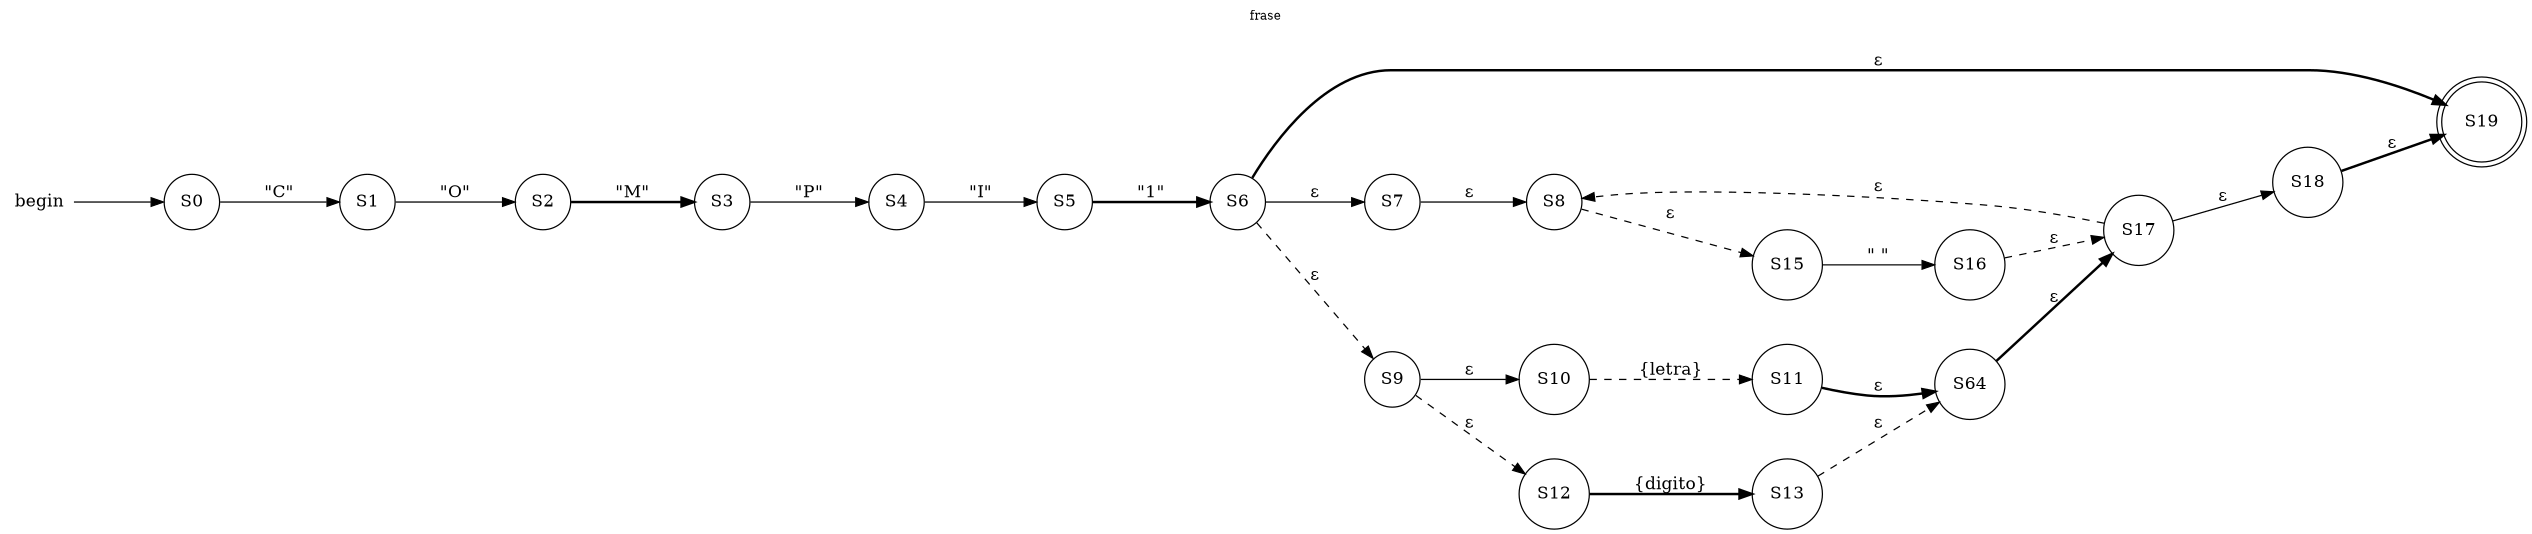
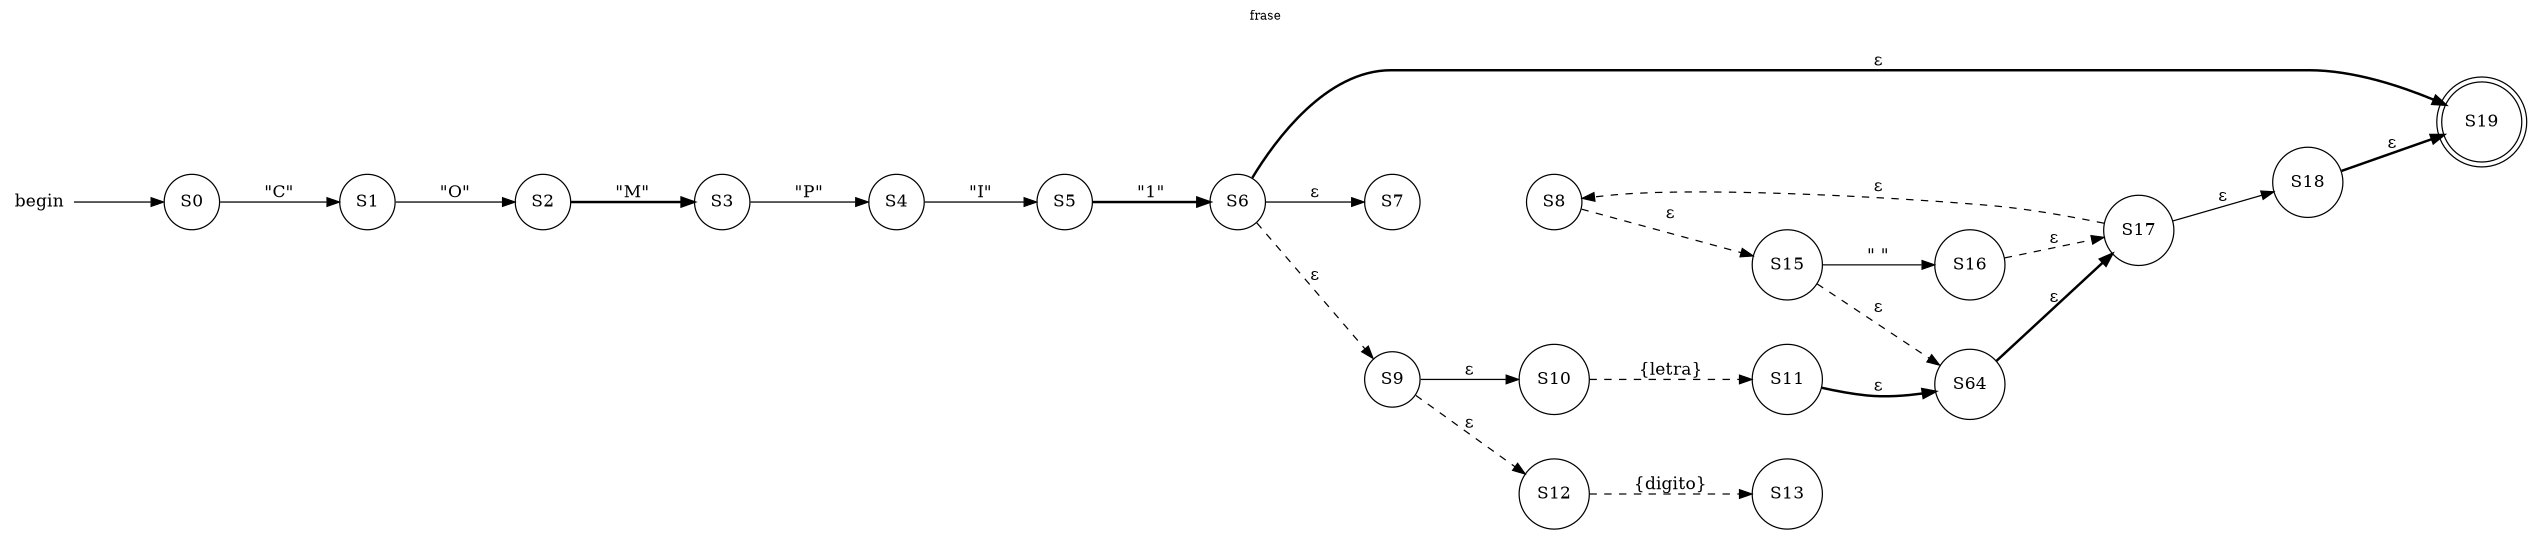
edge "S7" -> "S8": removed, label "ε"
edge "S13" -> "S64": now "S15" -> "S64"
edge "S12" -> "S13": style bold -> dashed
